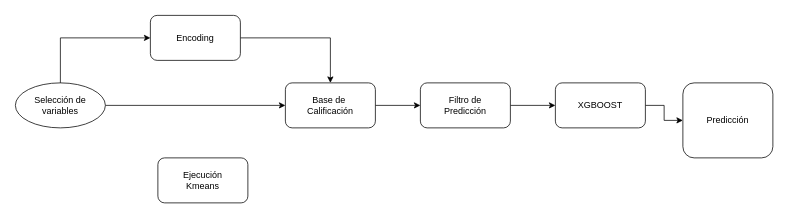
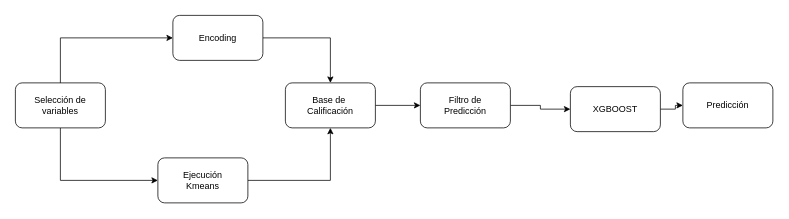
node "Encoding": moved (195, 38) -> (218, 38)
node "Selección de variables": shape ellipse -> rounded rectangle
edge "Selección de variables" -> "Base de Calificación": removed
node "XGBOOST": moved (600, 105) -> (615, 109)
node "Predicción": size 90x75 -> 90x45
edge "Selección de variables" -> "Ejecución Kmeans": added
edge "Ejecución Kmeans" -> "Base de Calificación": added
